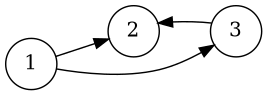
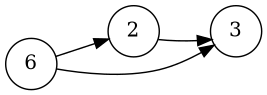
edge "3" -> "2": reversed
node "1": label "1" -> "6"
